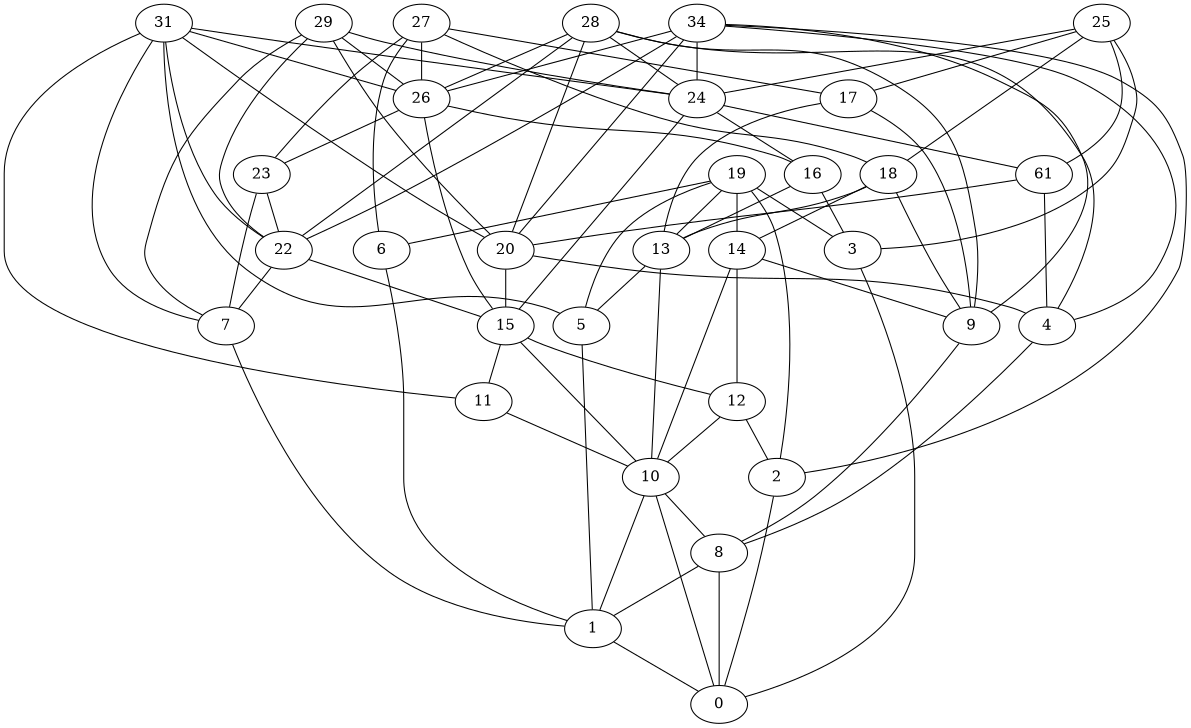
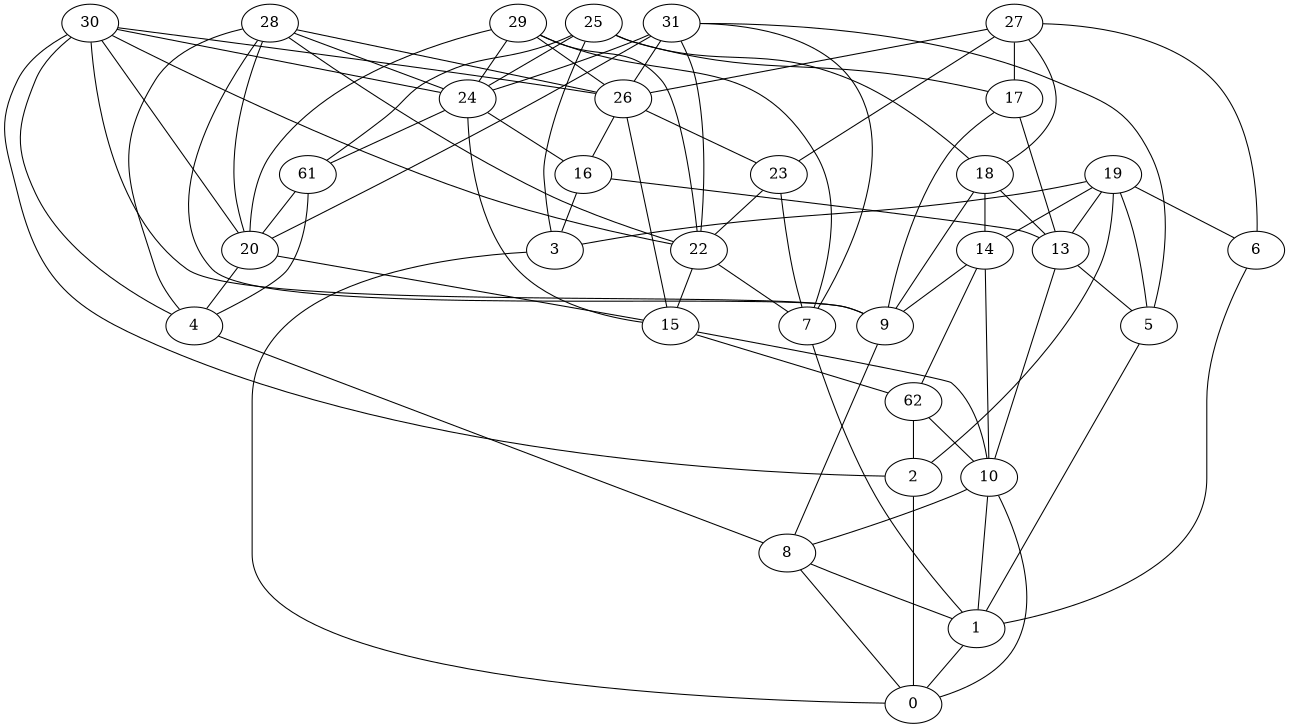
node "34": label "34" -> "30"
node "11": removed
node "12": label "12" -> "62"
